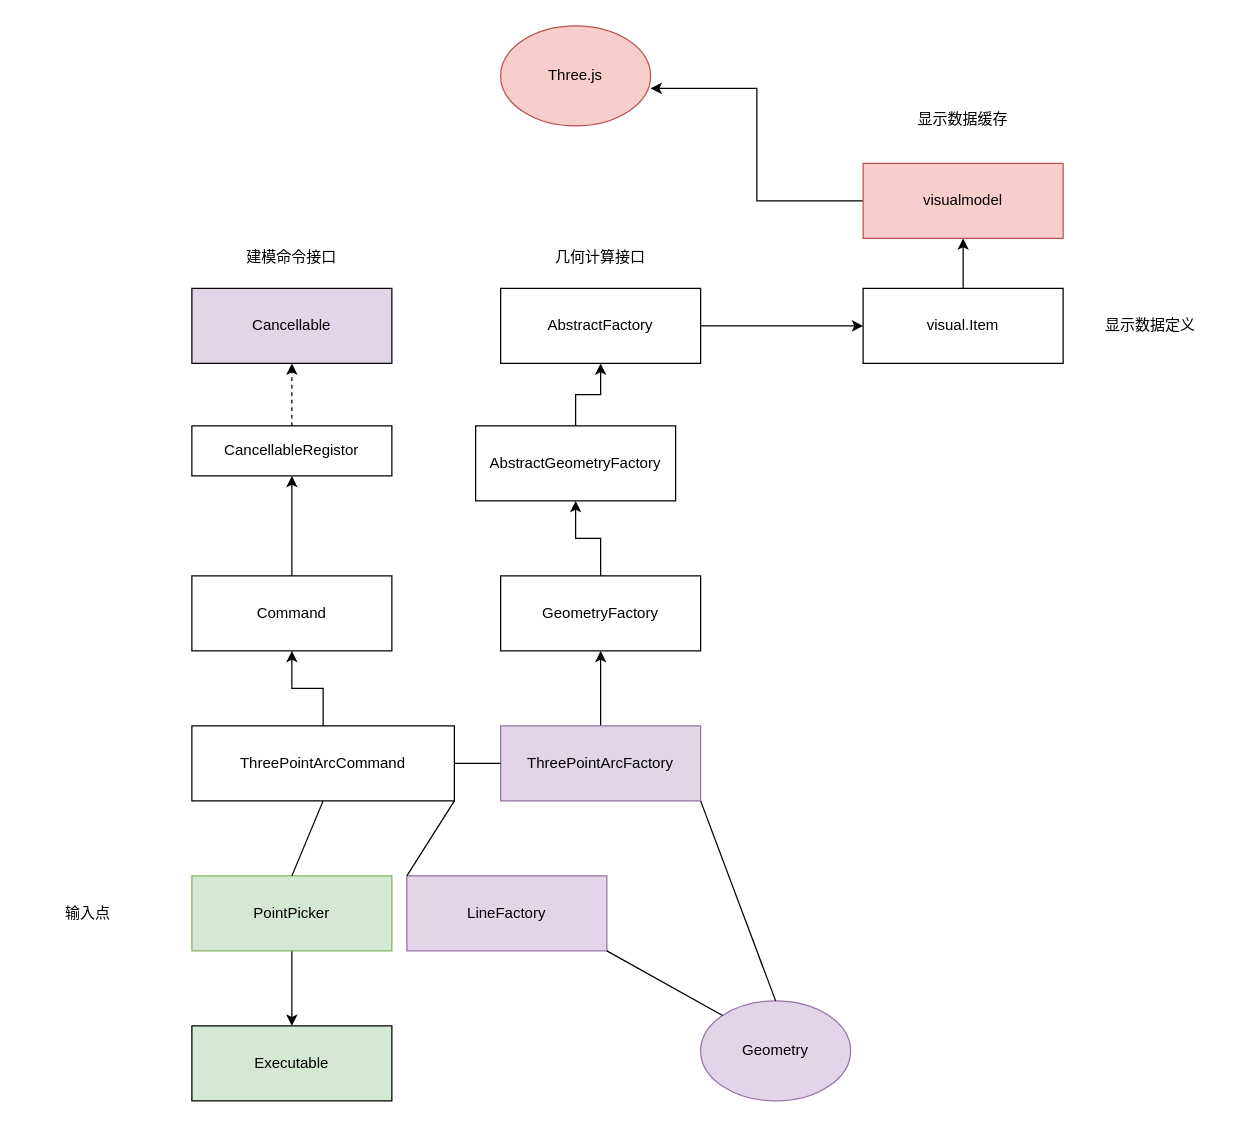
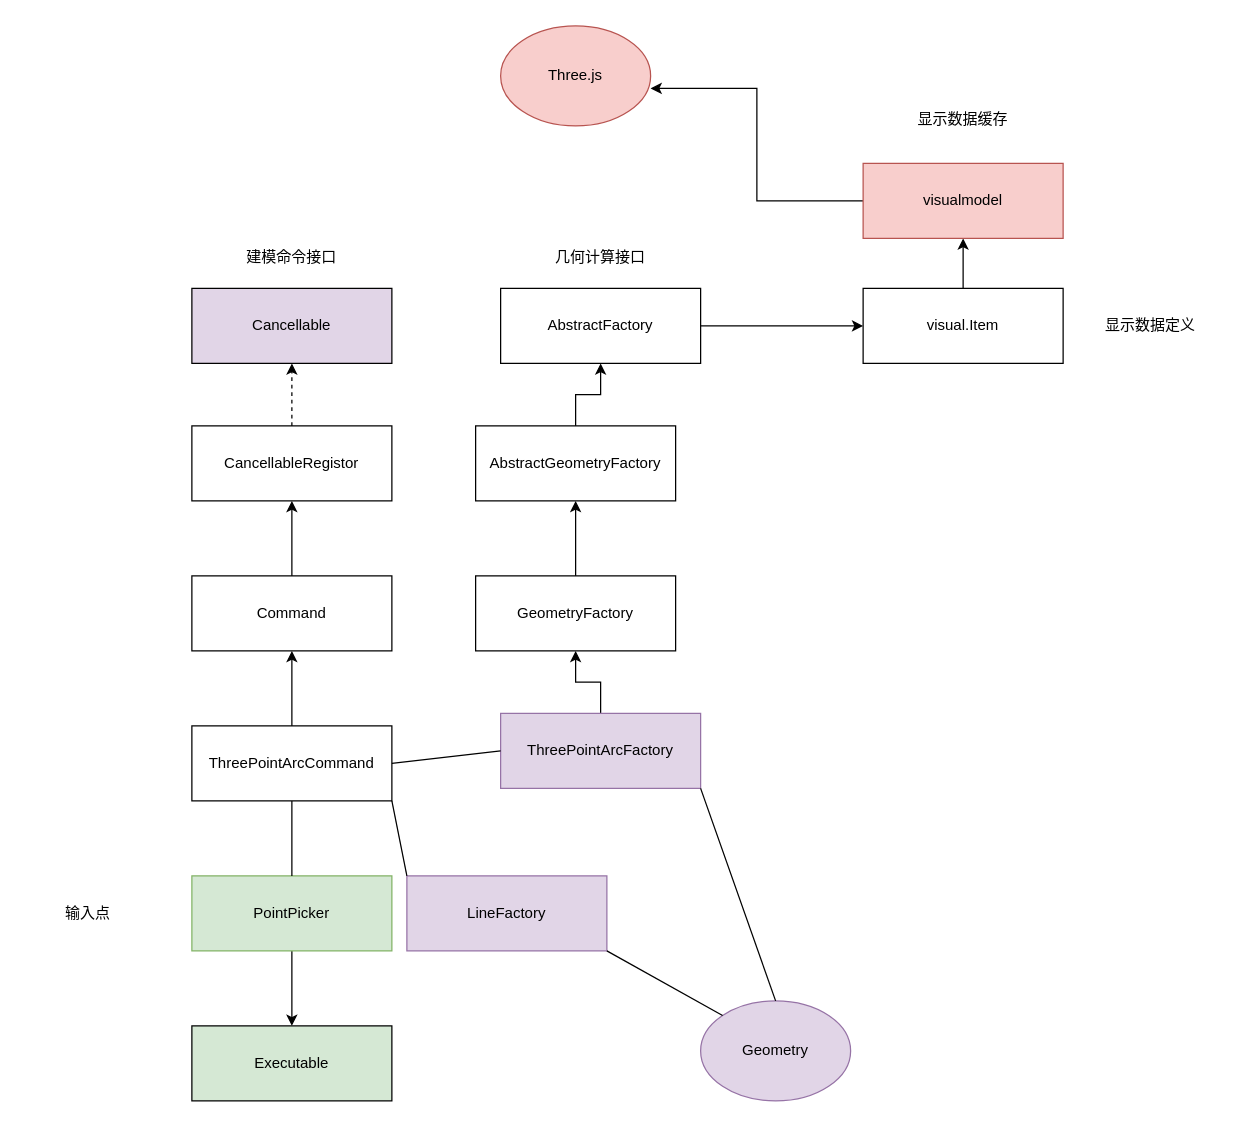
node "CancellableRegistor": size 200x50 -> 200x75
node "GeometryFactory": moved (601, 613) -> (576, 613)
node "ThreePointArcCommand": size 263x75 -> 200x75
node "ThreePointArcFactory": moved (601, 763) -> (601, 751)
